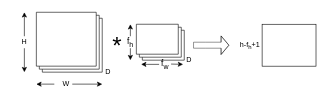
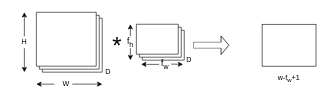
node "h-fh+1": removed
node "w-fw+1": added
